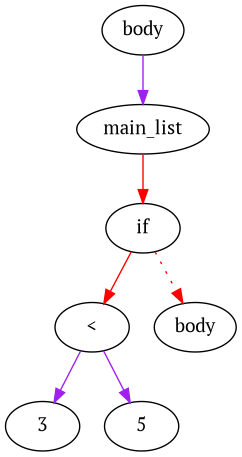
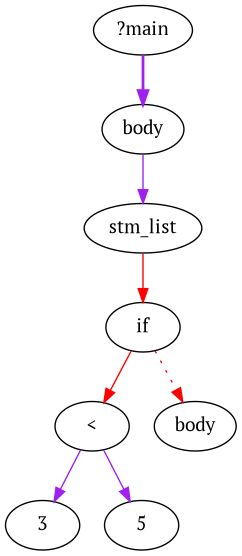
node "?main": added
node "main_list": label "main_list" -> "stm_list"
